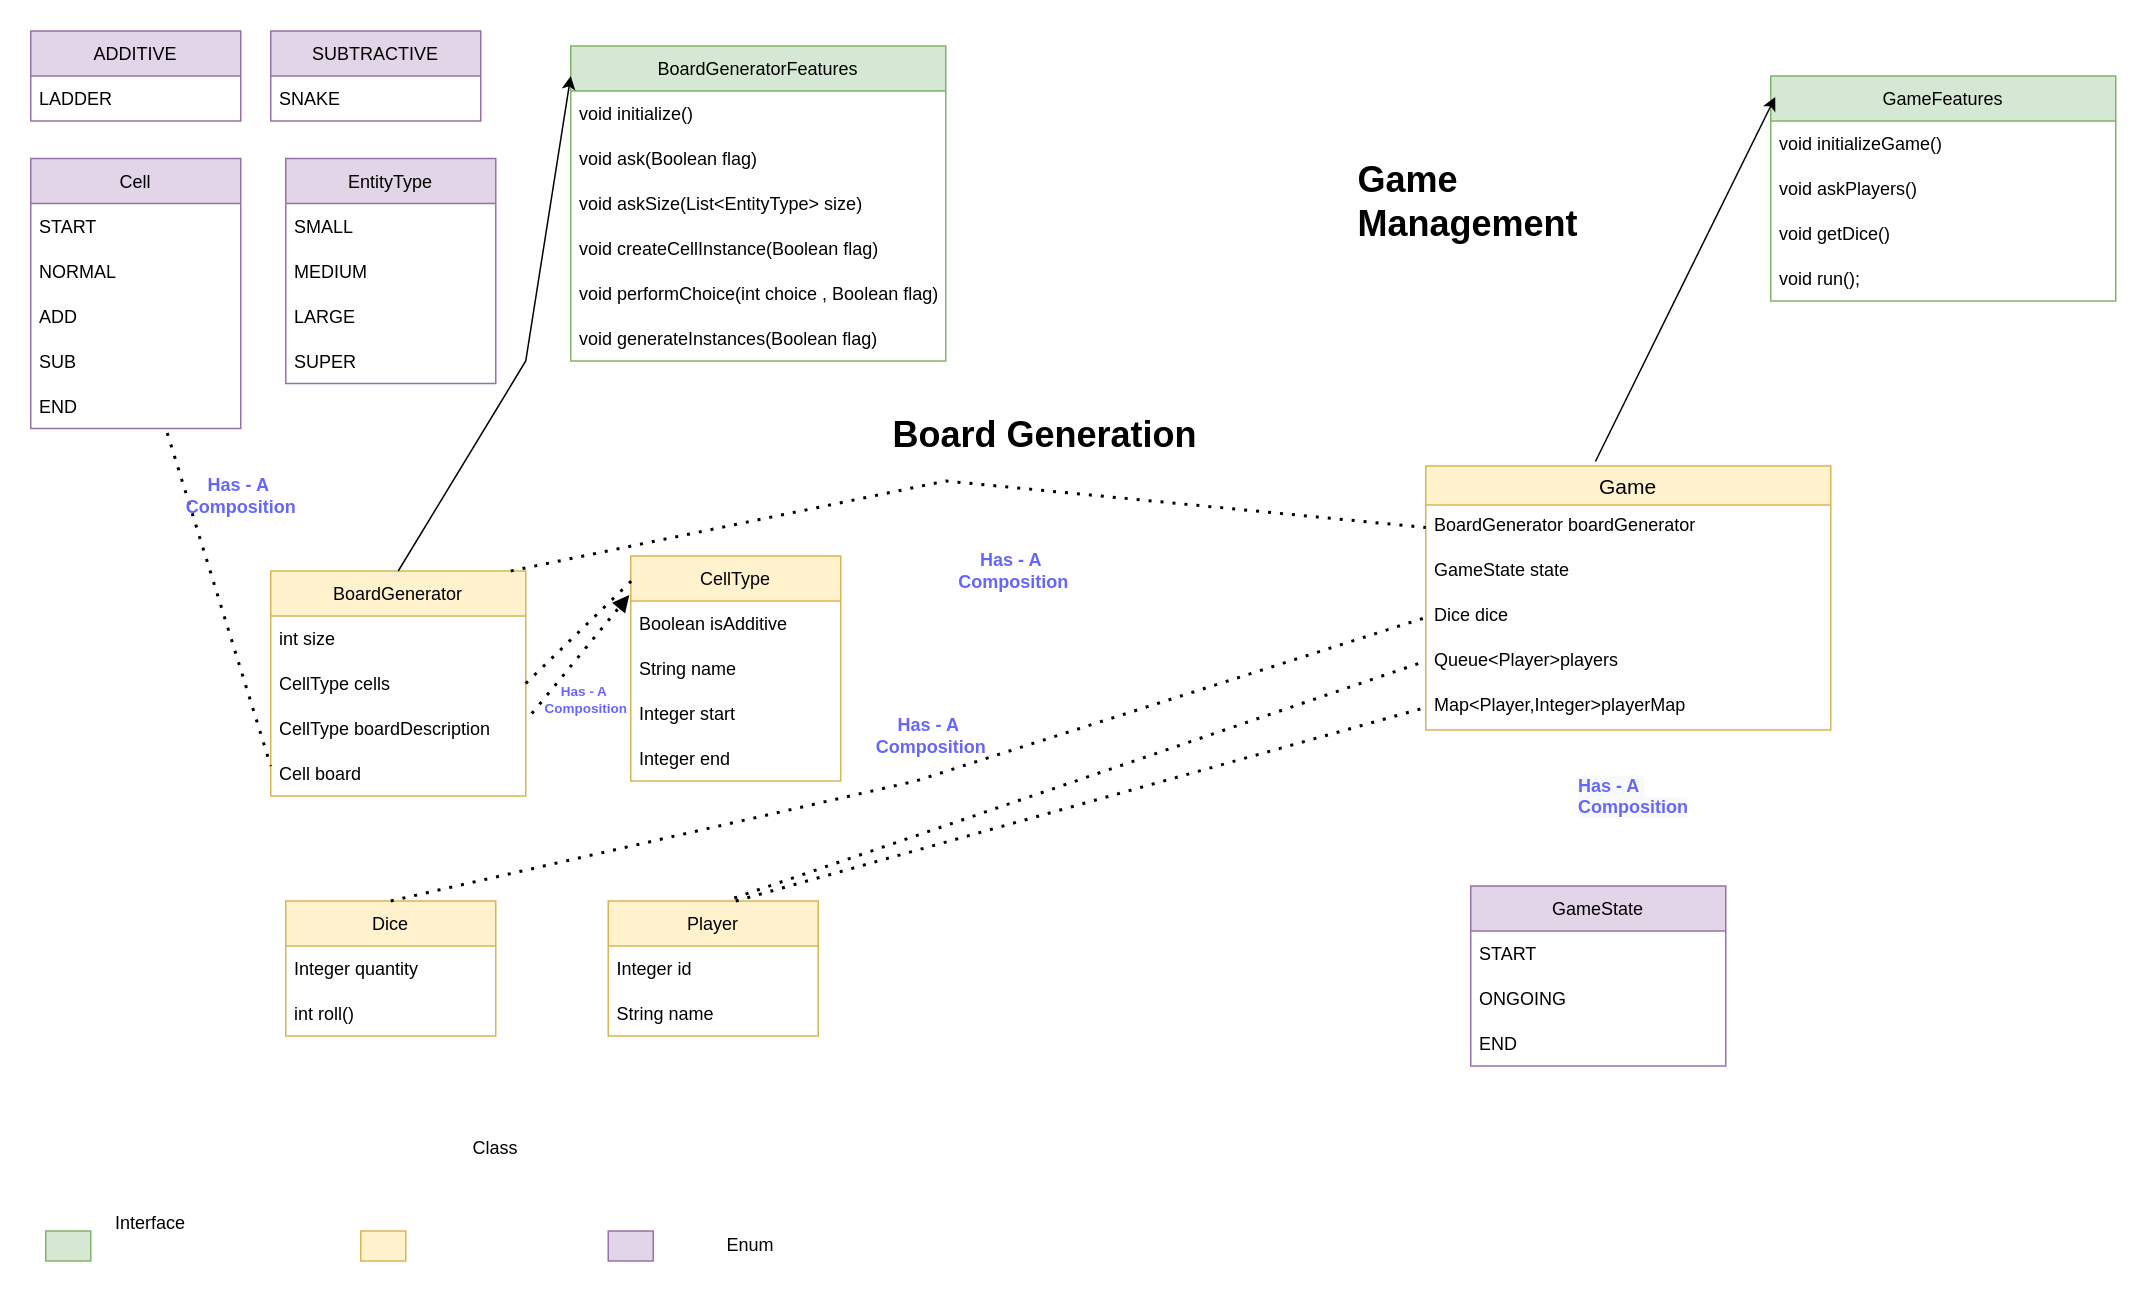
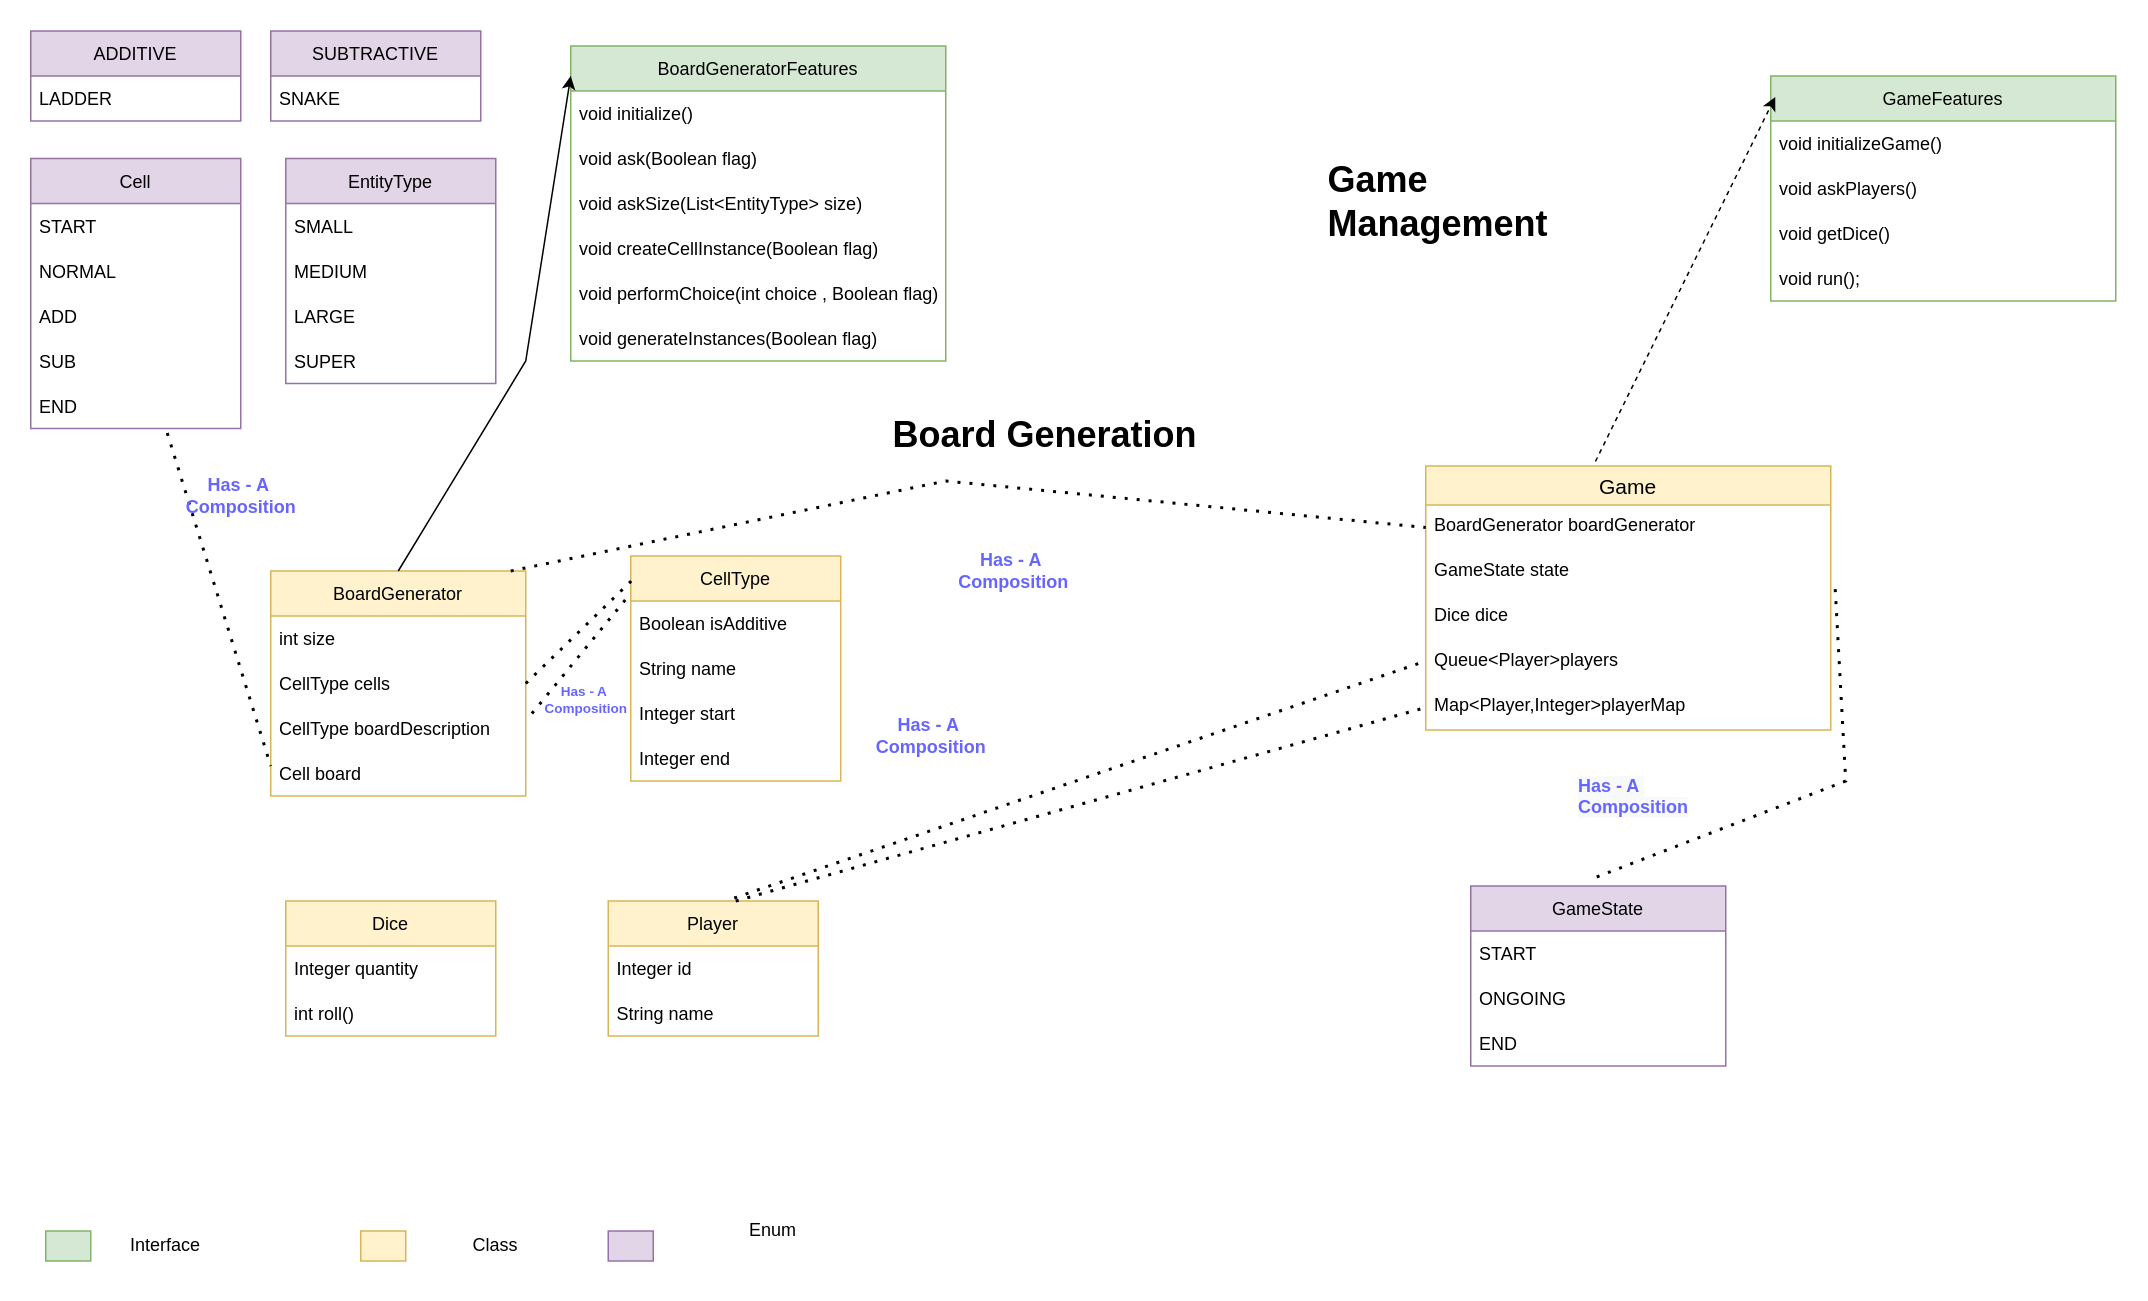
node "Game Management": moved (1523, 241) -> (1493, 241)
edge "Game" -> "GameFeatures": style solid -> dashed
edge "CellType boardDescription" -> "Boolean isAdditive": arrowhead block -> none
edge "Dice dice" -- "Dice": removed
edge "Dice dice" -- "GameState": added
node "Class": moved (496, 1148) -> (496, 1246)
node "Interface": moved (151, 1223) -> (166, 1246)
node "Enum": moved (751, 1246) -> (773, 1231)
